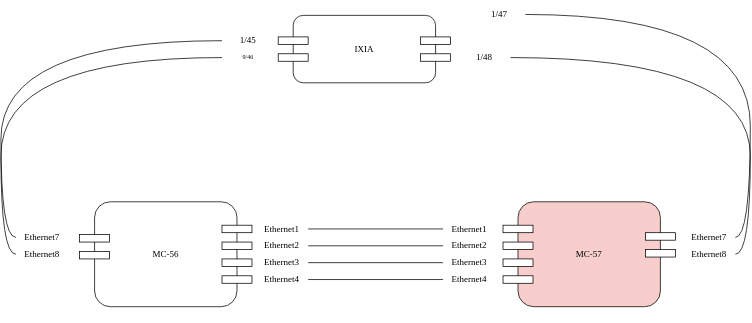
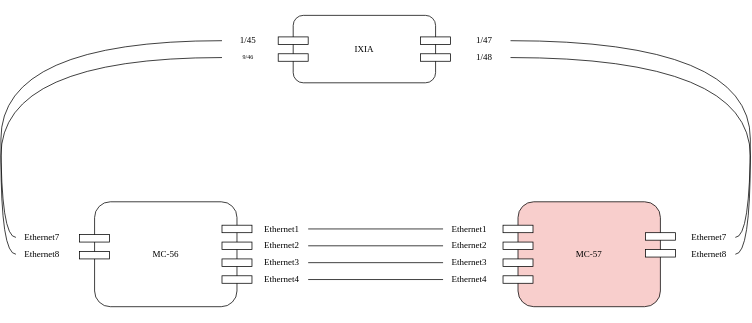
node "1/47": moved (499, 14) -> (484, 41)
